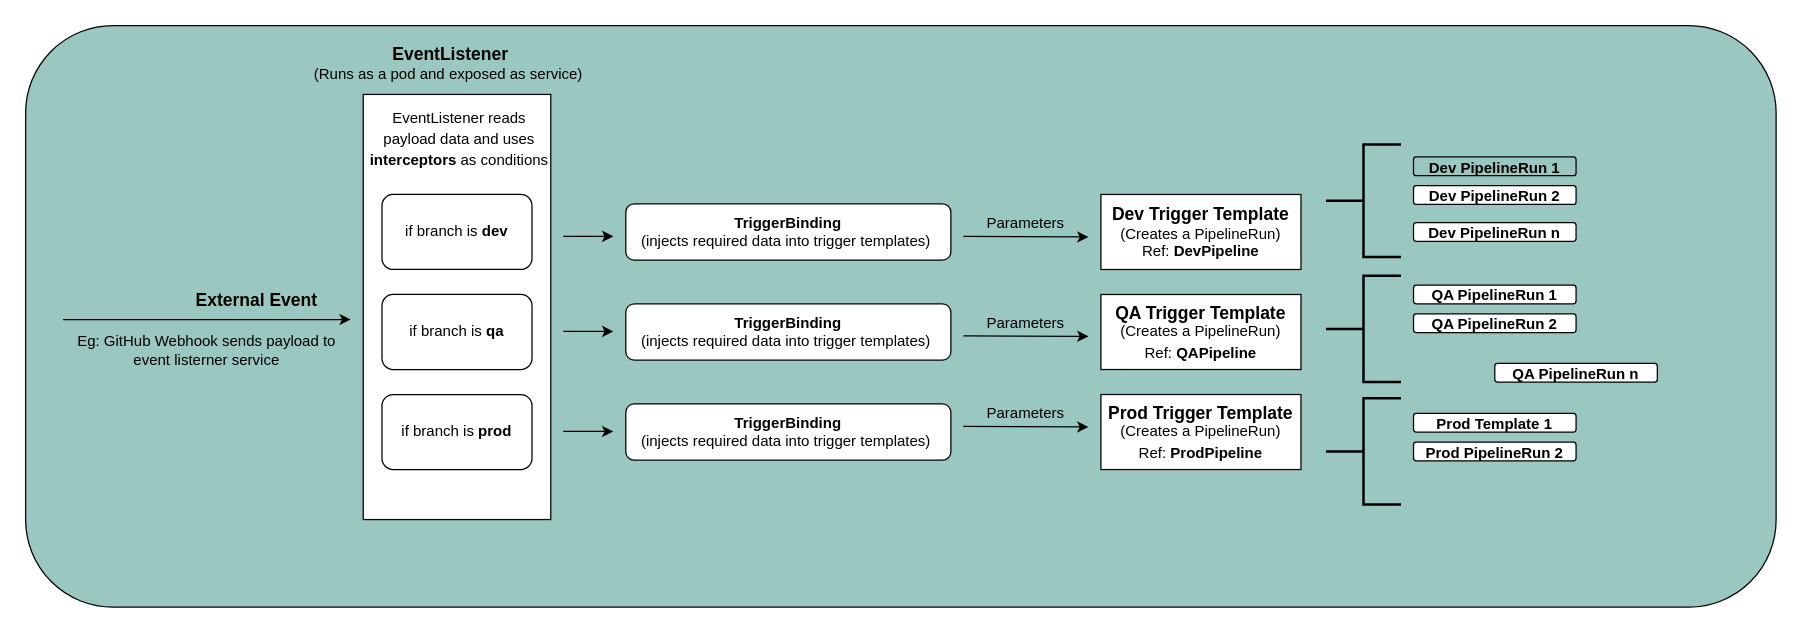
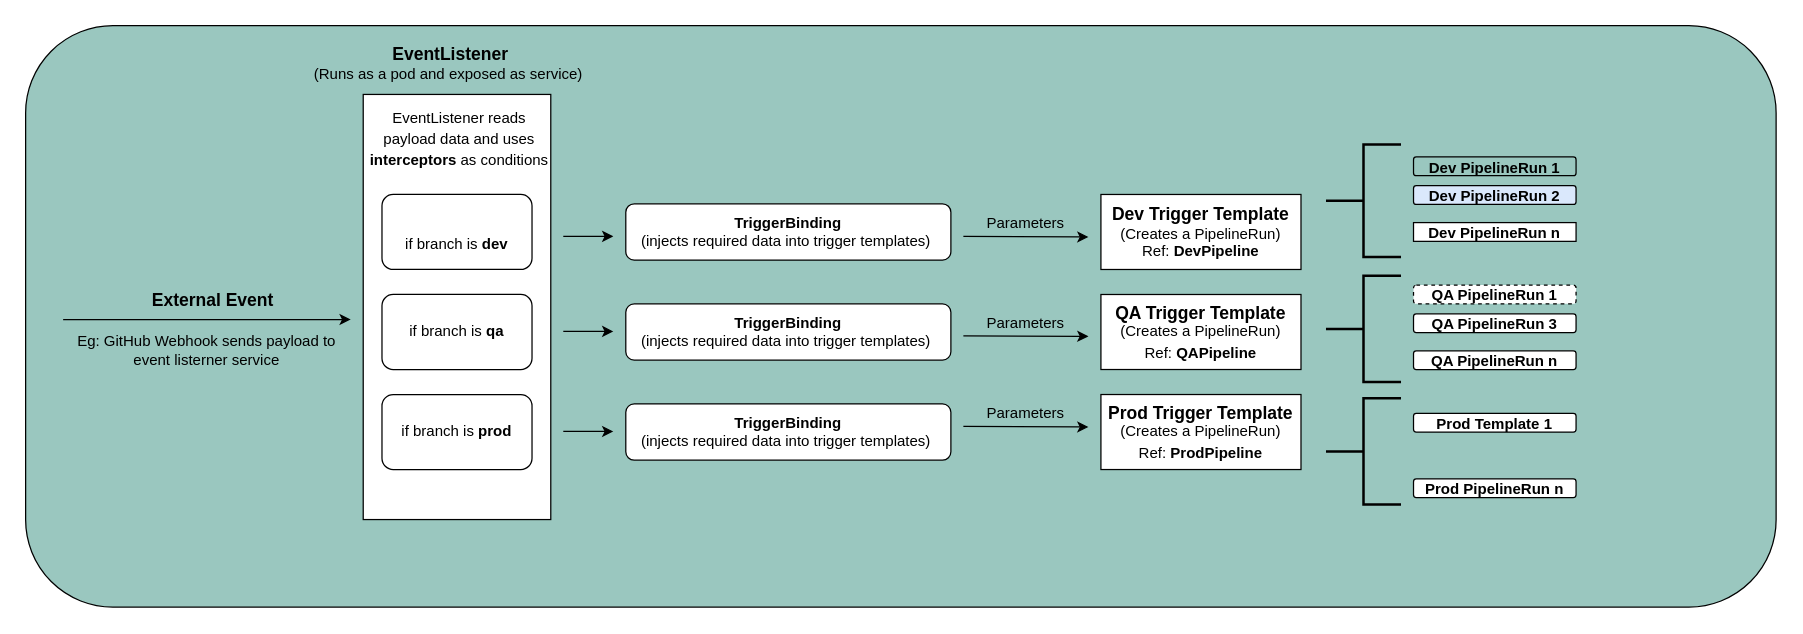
node "Dev PipelineRun 2": fillcolor #ffffff -> #dae8fc
node "if branch is dev": moved (457, 232) -> (457, 244)
node "Dev PipelineRun n": shape rounded rectangle -> rectangle
node "QA PipelineRun 1": style solid -> dashed
node "External Event": moved (257, 301) -> (213, 301)
node "QA PipelineRun 2": label "QA PipelineRun 2" -> "QA PipelineRun 3"
node "QA PipelineRun n": moved (1576, 373) -> (1494, 360)
node "Prod PipelineRun 2": removed
node "Prod PipelineRun n": added
